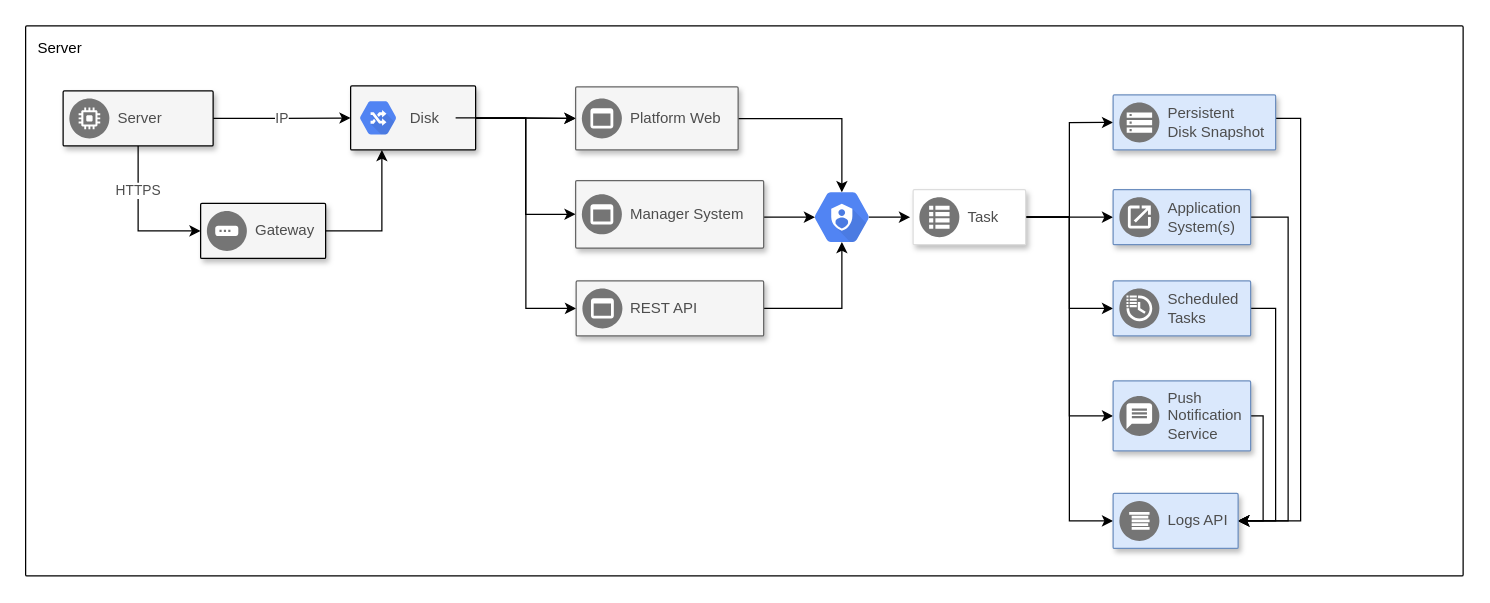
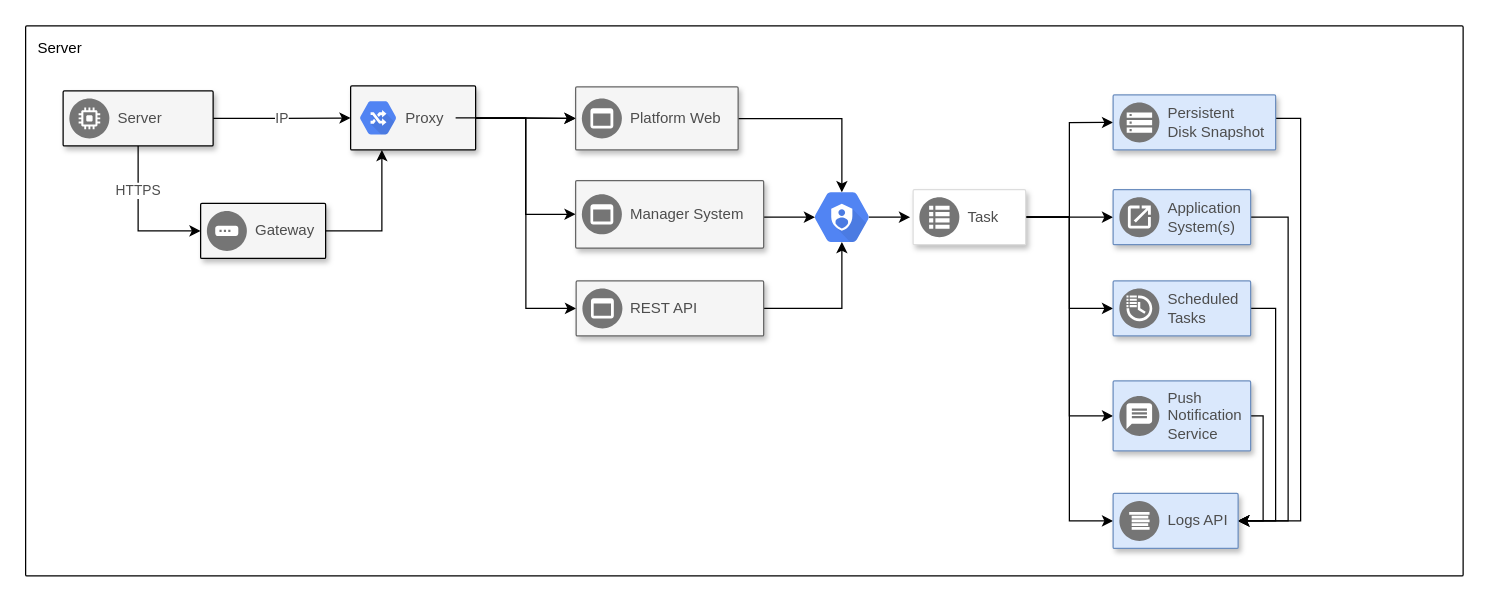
node "Disk": label "Disk" -> "Proxy"
